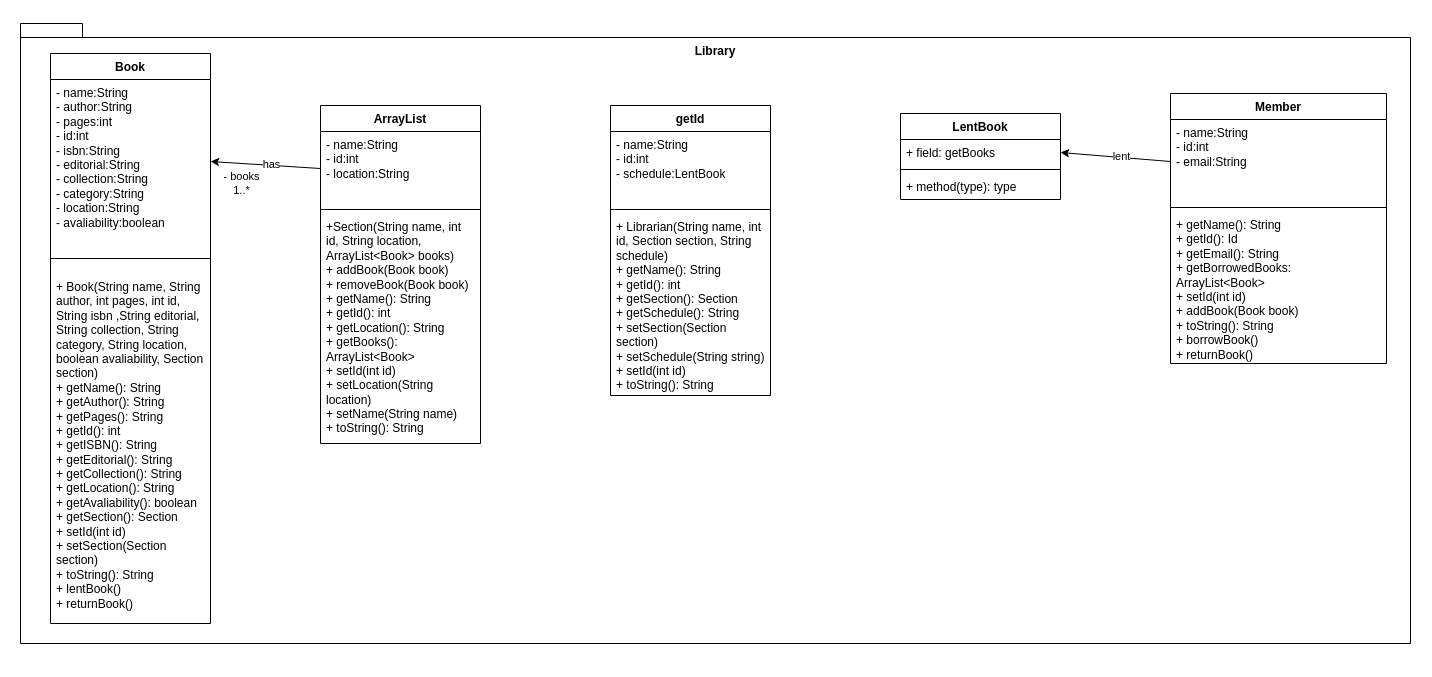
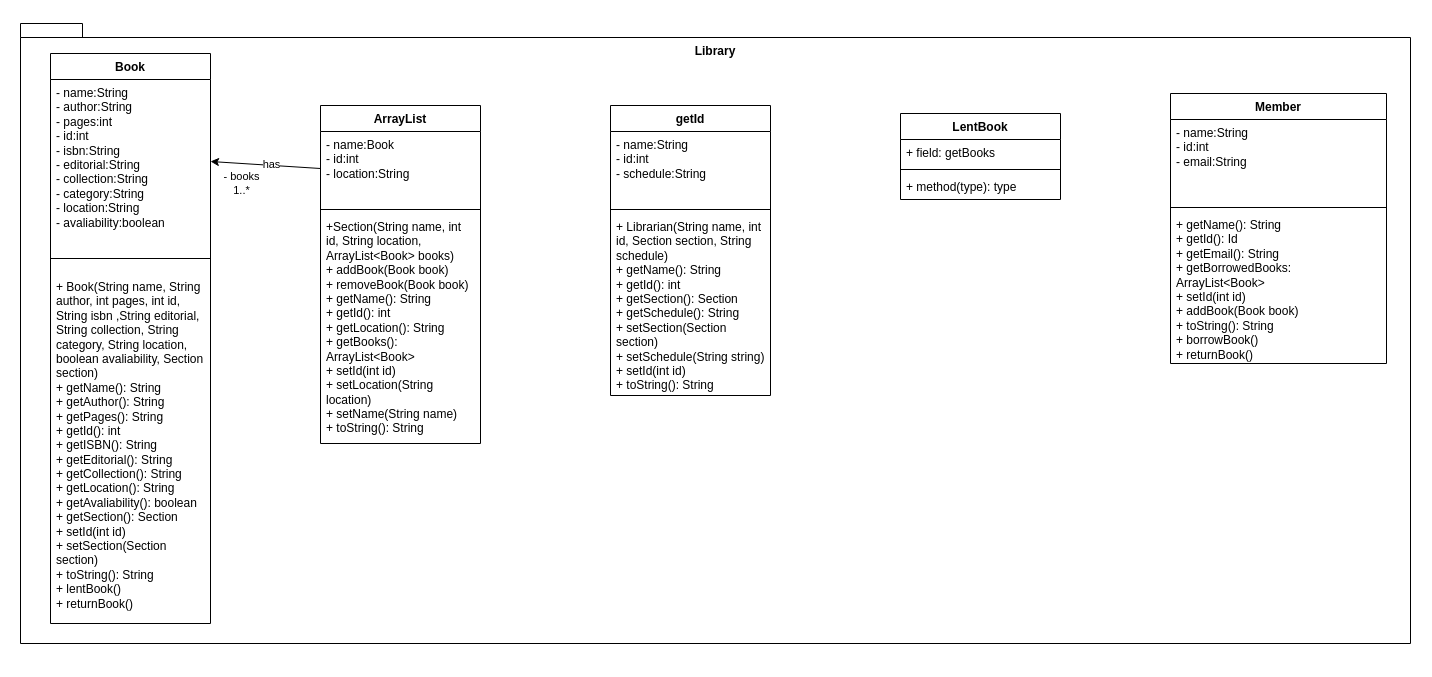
edge "- name:String - id:int - email:String" -> "+ field: getBooks": removed, label "lent"
node "- name:String - id:int - location:String": label "- name:String - id:int - location:String" -> "- name:Book - id:int - location:String"
node "- name:String - id:int - schedule:LentBook": label "- name:String - id:int - schedule:LentBook" -> "- name:String - id:int - schedule:String"
